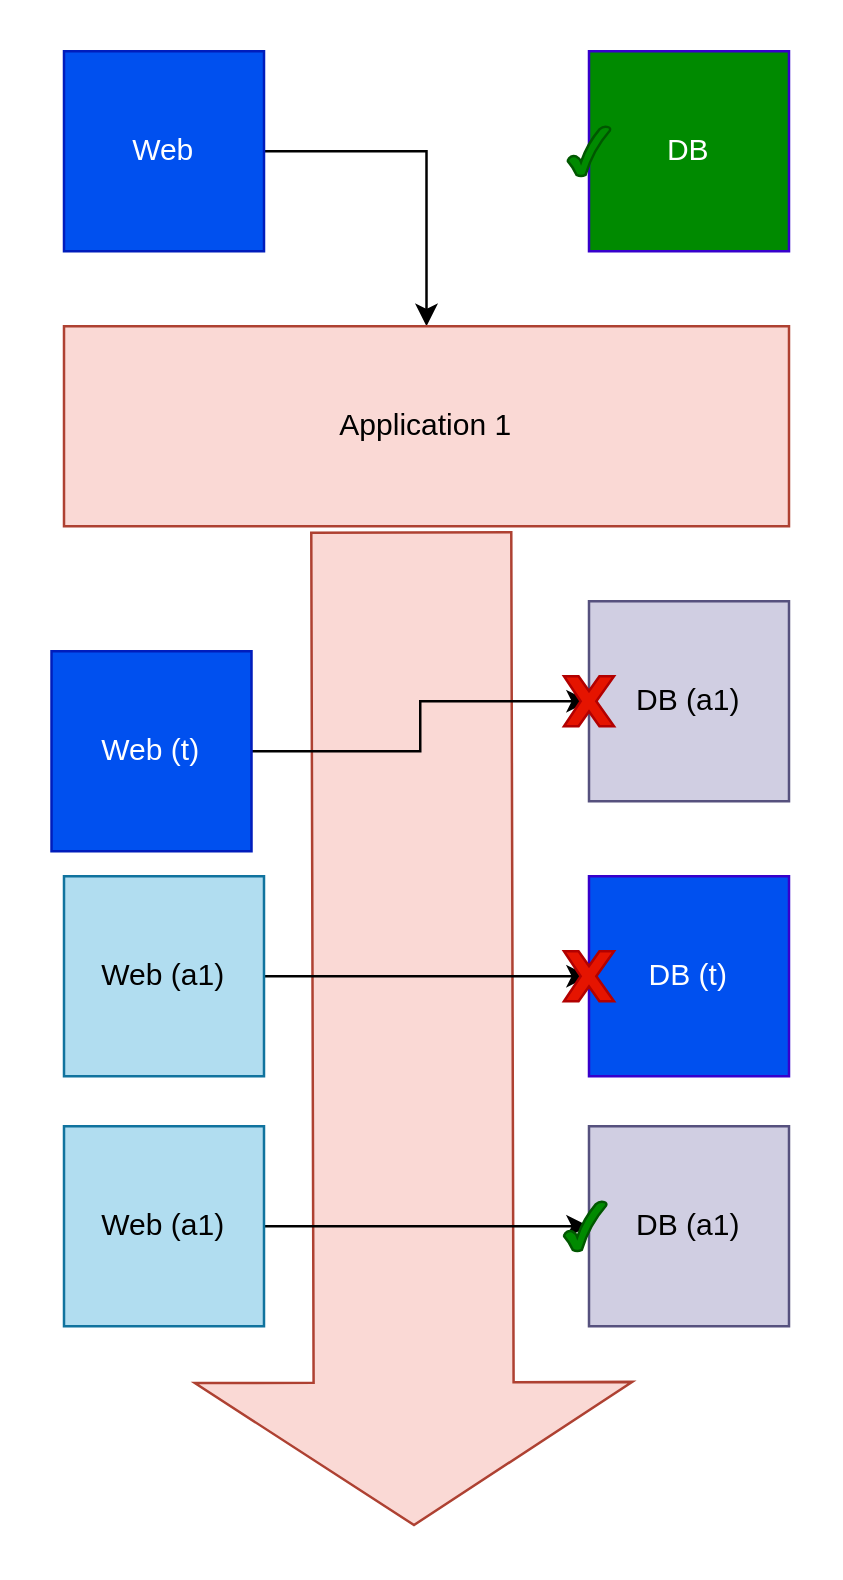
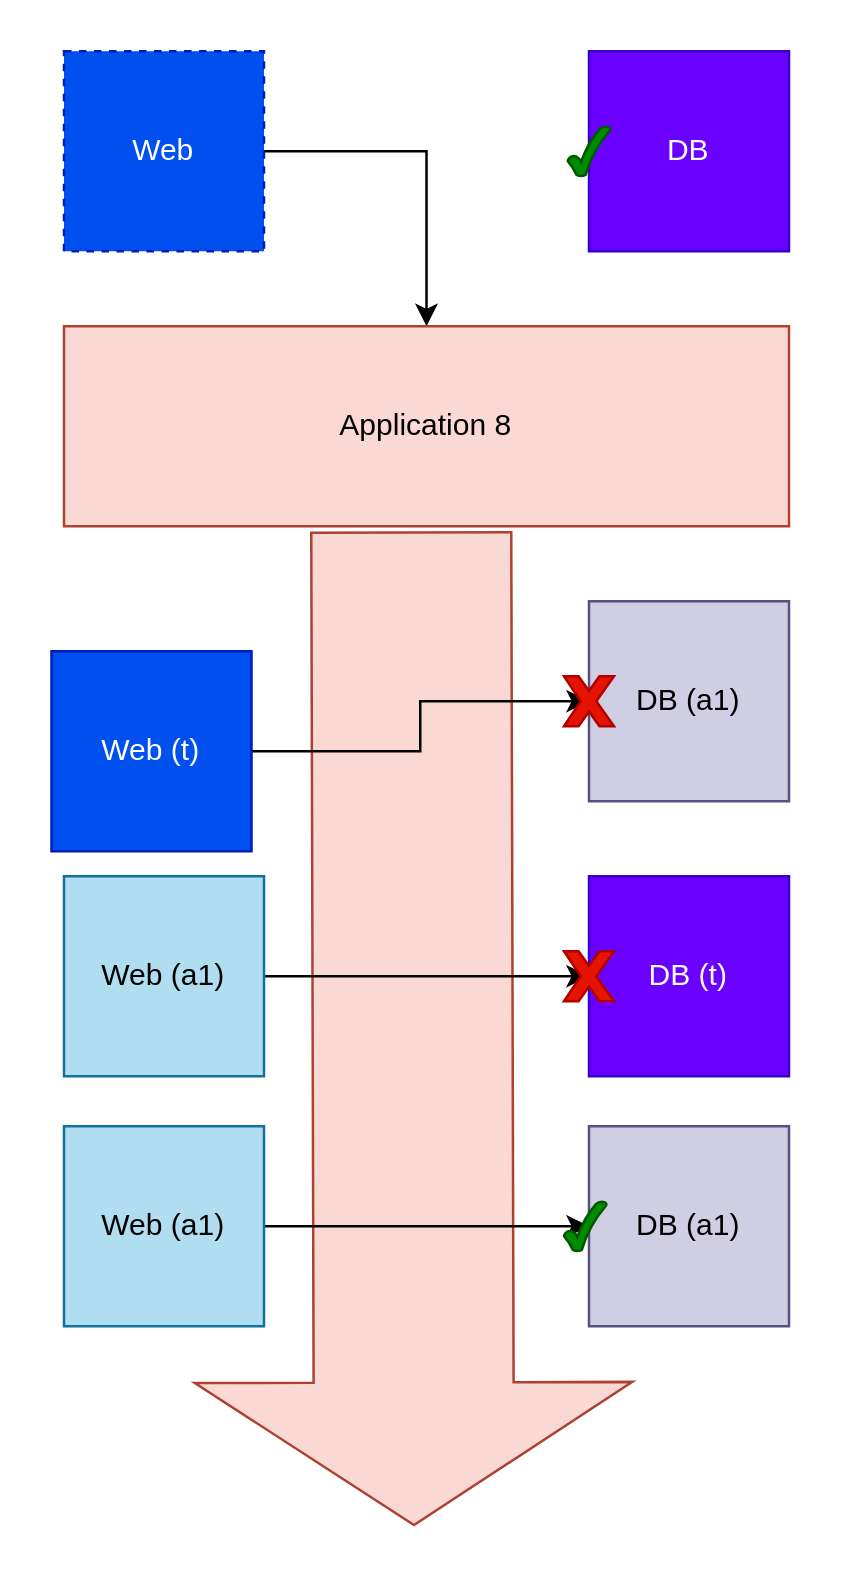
node "Web": style solid -> dashed
node "DB": fillcolor #008a00 -> #6a00ff
node "Application 1": label "Application 1" -> "Application 8"
node "DB (t)": fillcolor #0050ef -> #6a00ff
